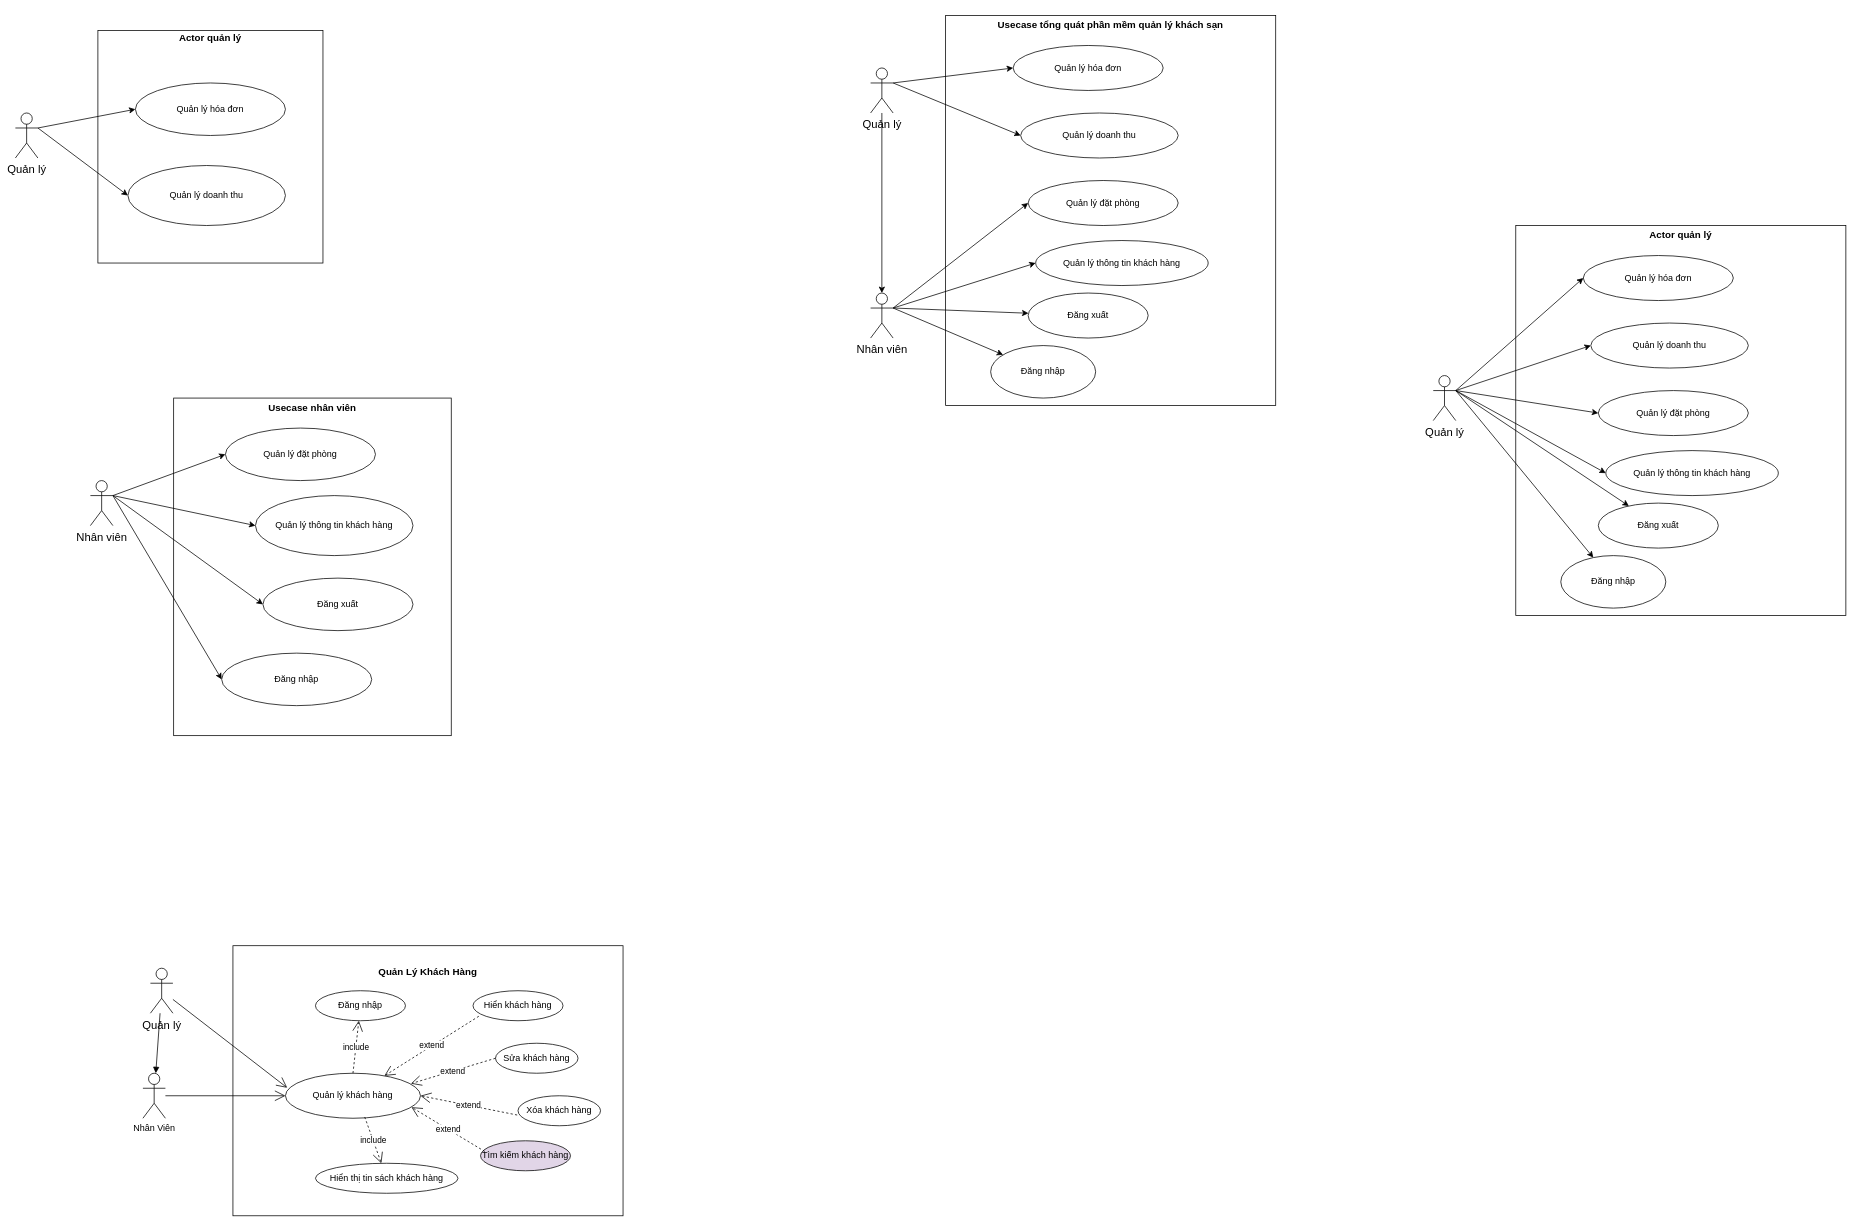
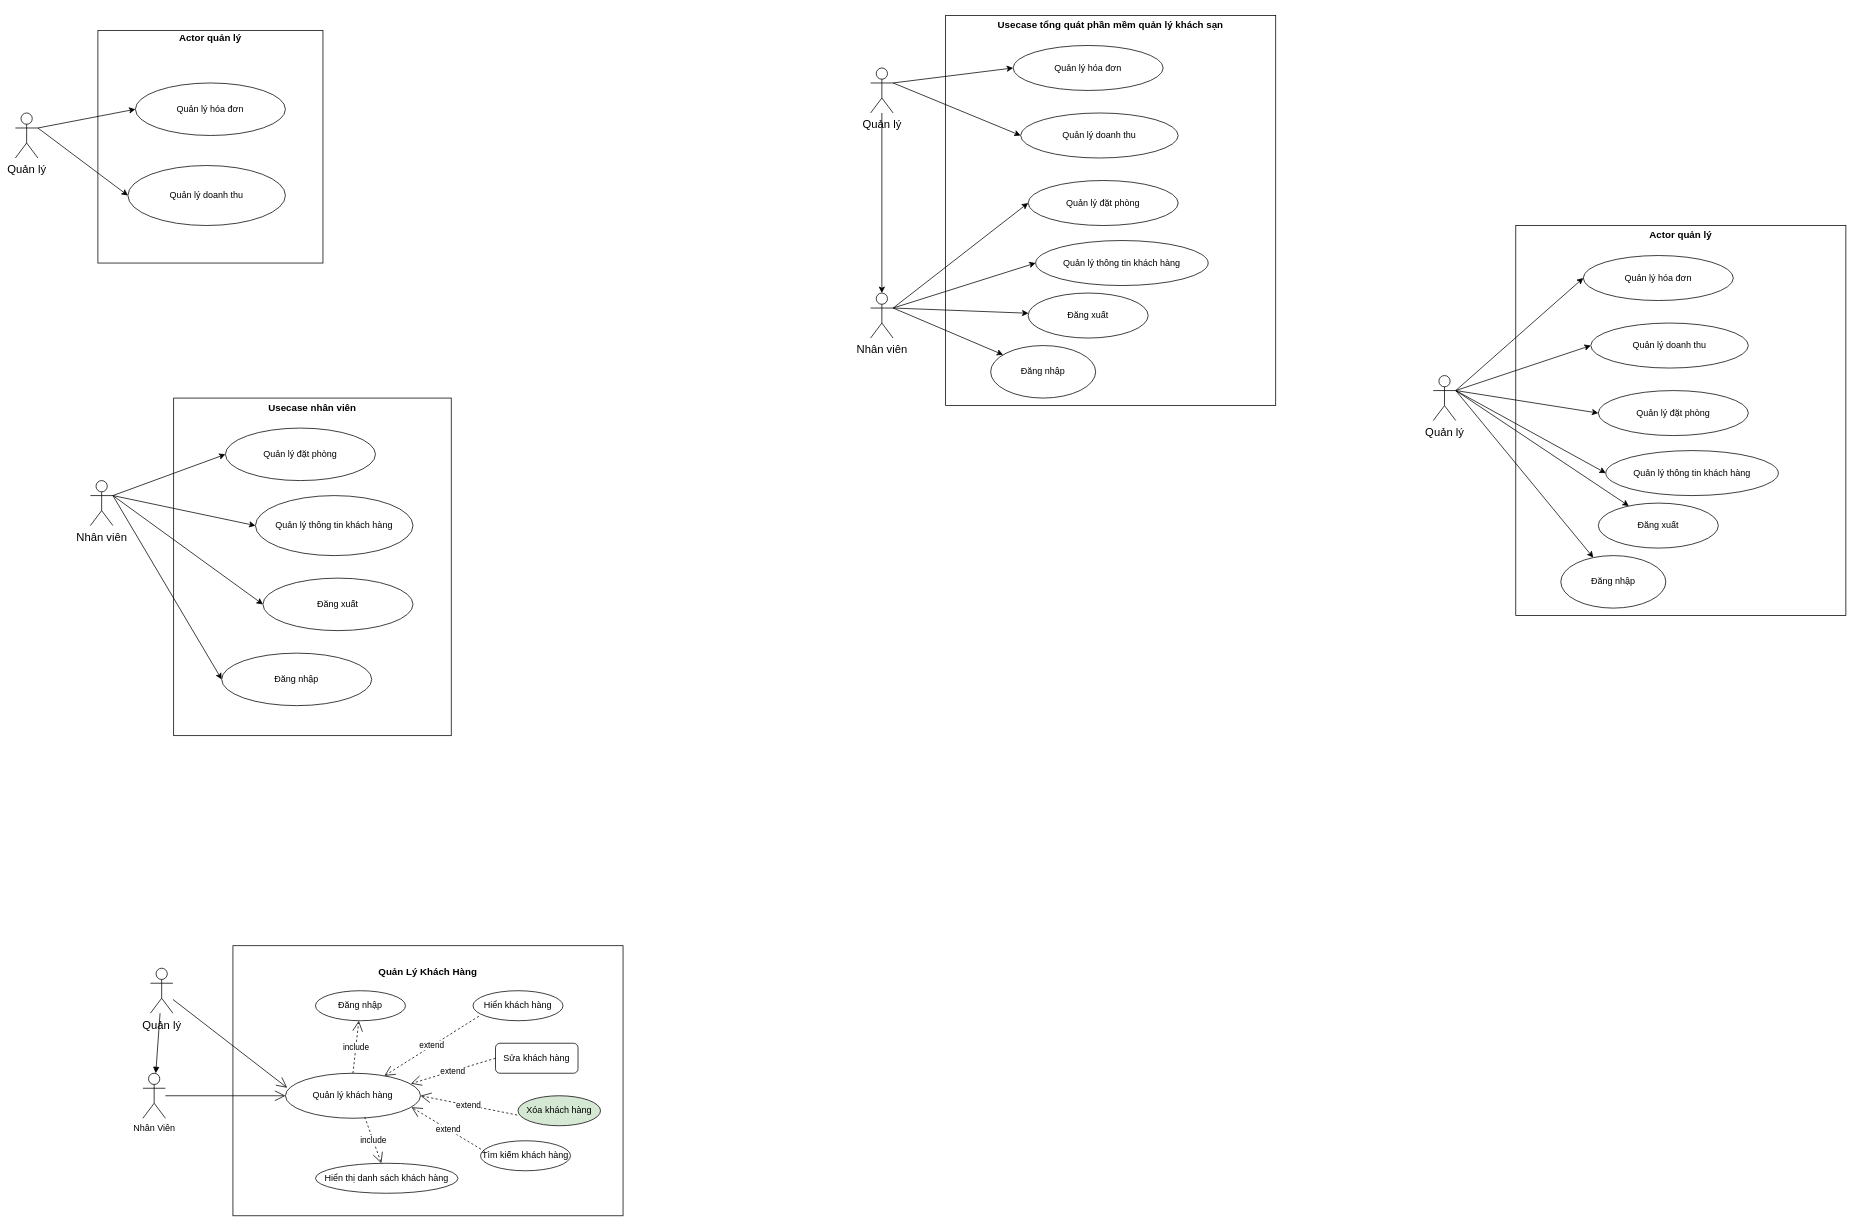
node "Sửa khách hàng": shape ellipse -> rounded rectangle
node "Xóa khách hàng": fillcolor #ffffff -> #d5e8d4
node "Tìm kiếm khách hàng": fillcolor #e1d5e7 -> #ffffff
node "Hiển thị tin sách khách hàng": label "Hiển thị tin sách khách hàng" -> "Hiển thị danh sách khách hàng"
